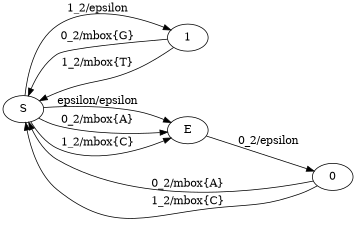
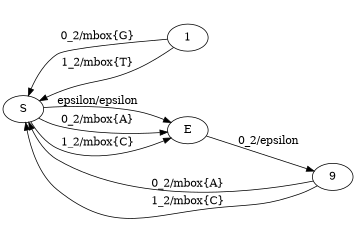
edge "S" -> "1": removed, label "1_2/epsilon"
node "0": label "0" -> "9"
